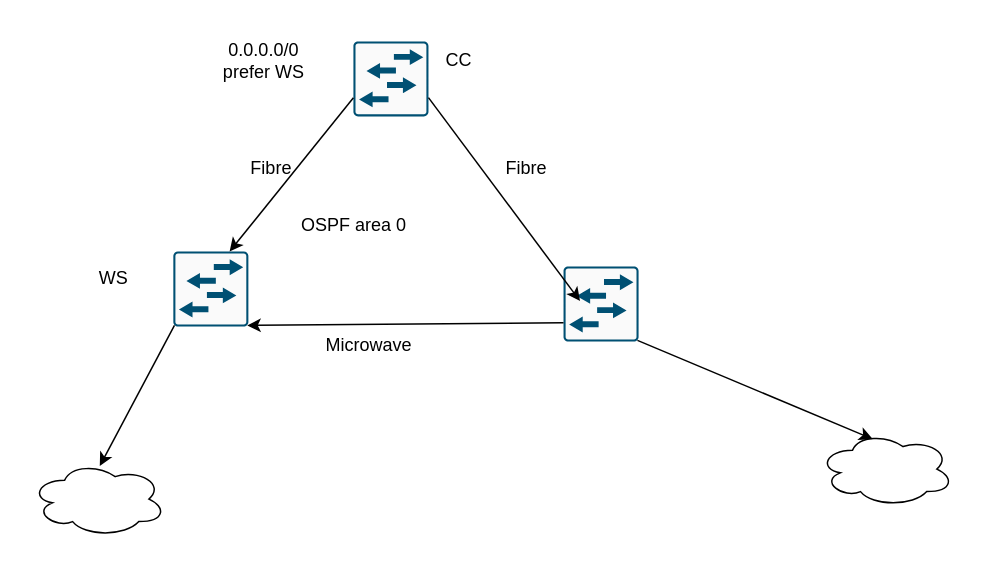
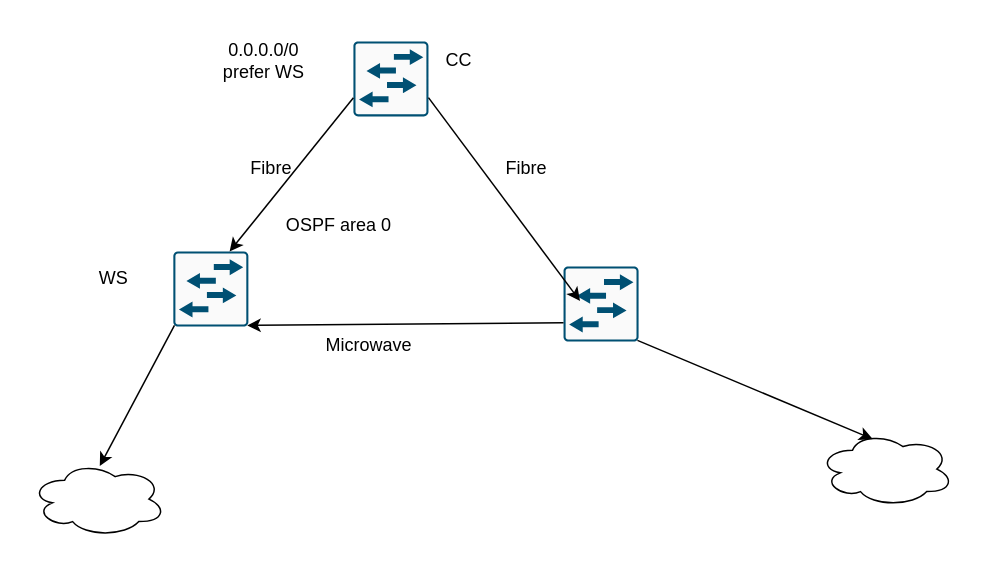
node "OSPF area 0": moved (353, 226) -> (338, 226)
